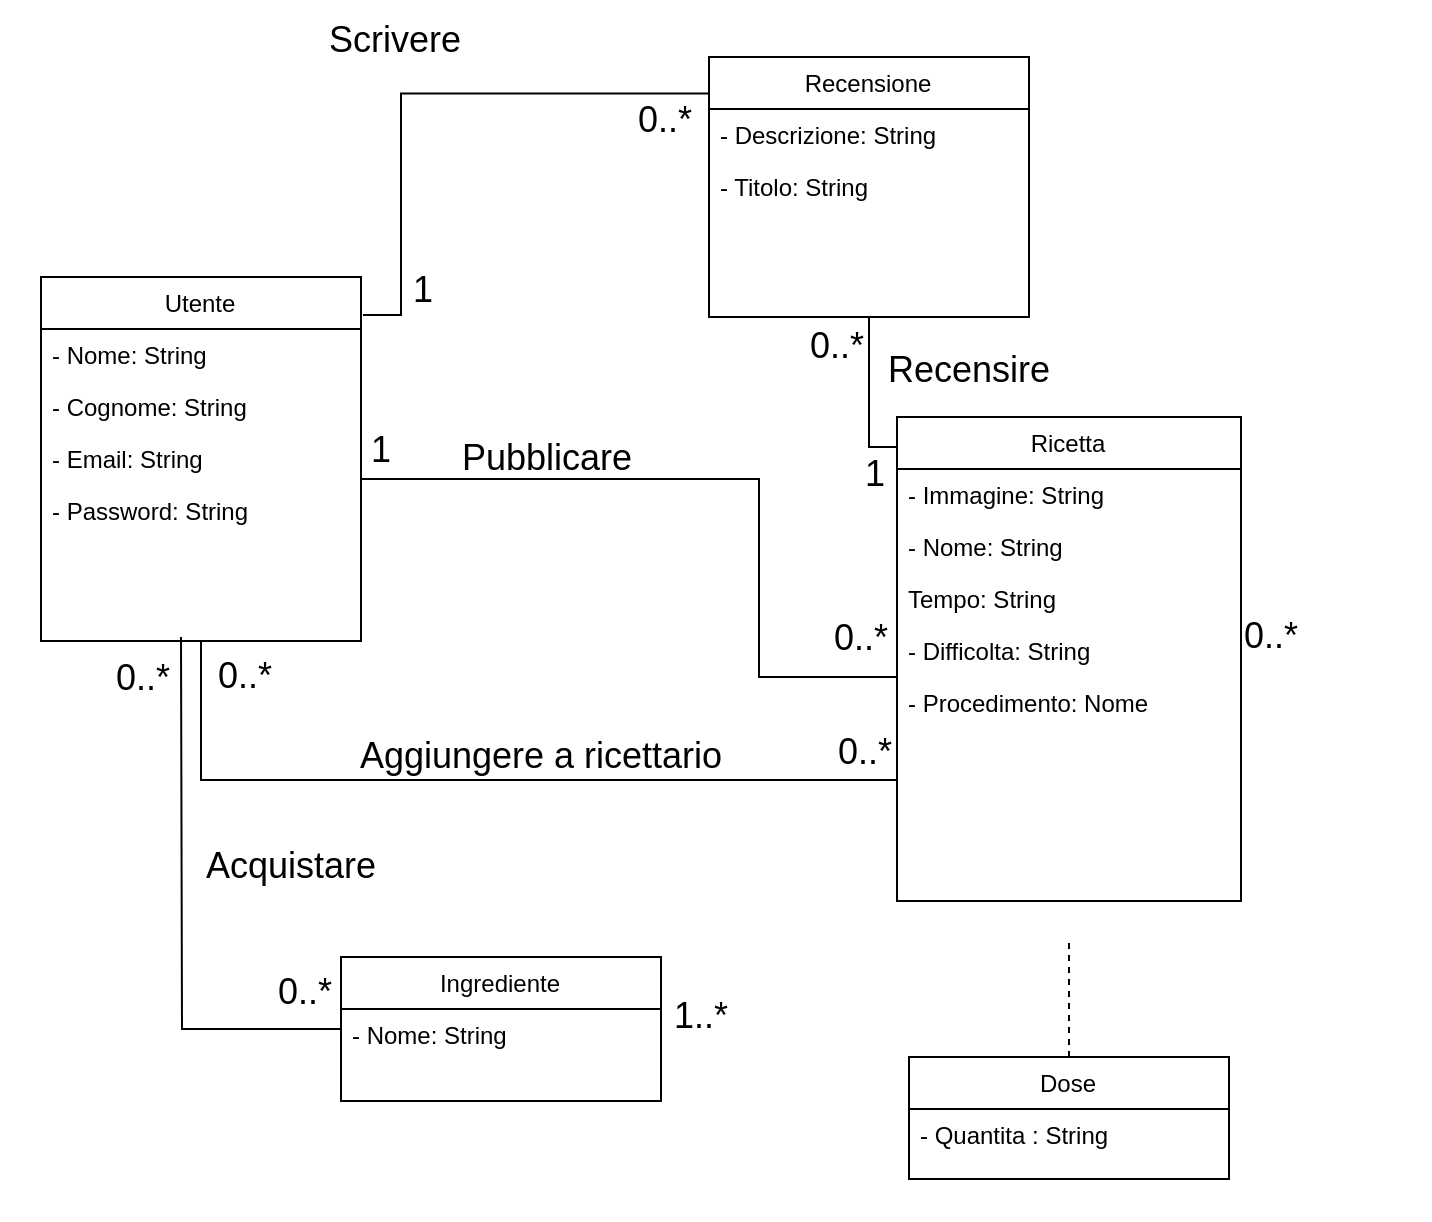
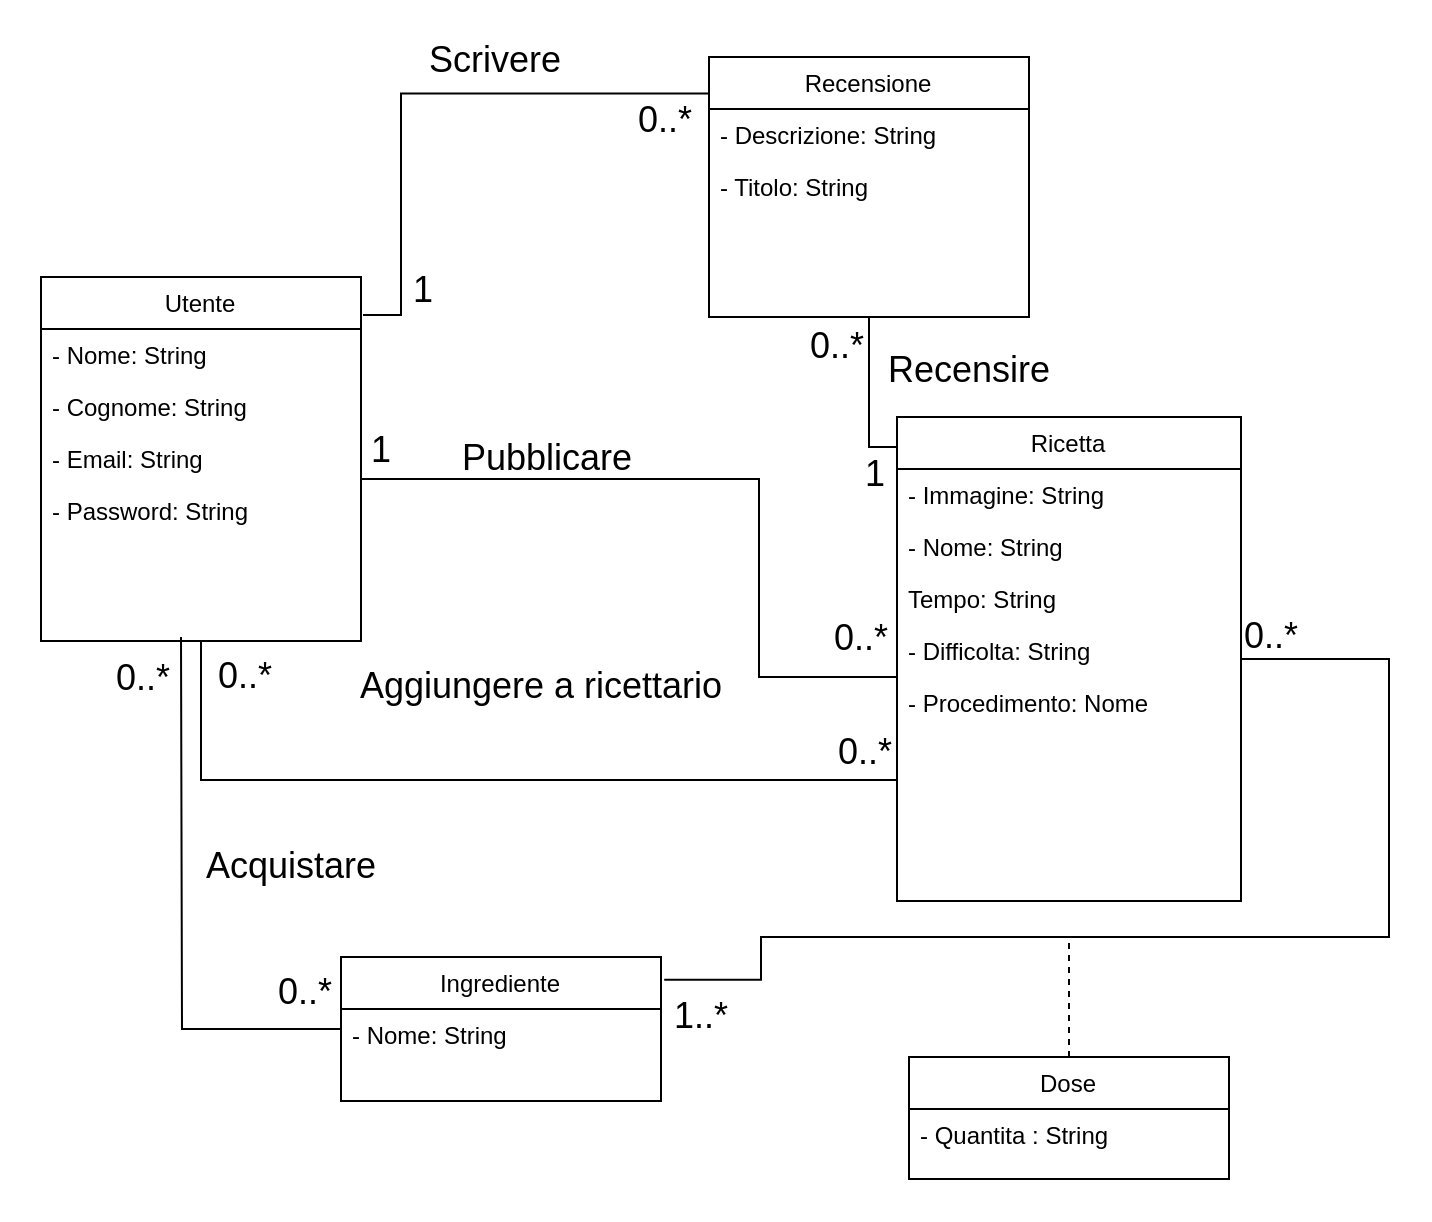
node "Scrivere": moved (395, 41) -> (495, 61)
node "Aggiungere a ricettario": moved (540, 757) -> (540, 687)
edge "Ricetta" -- "Ingrediente": added
